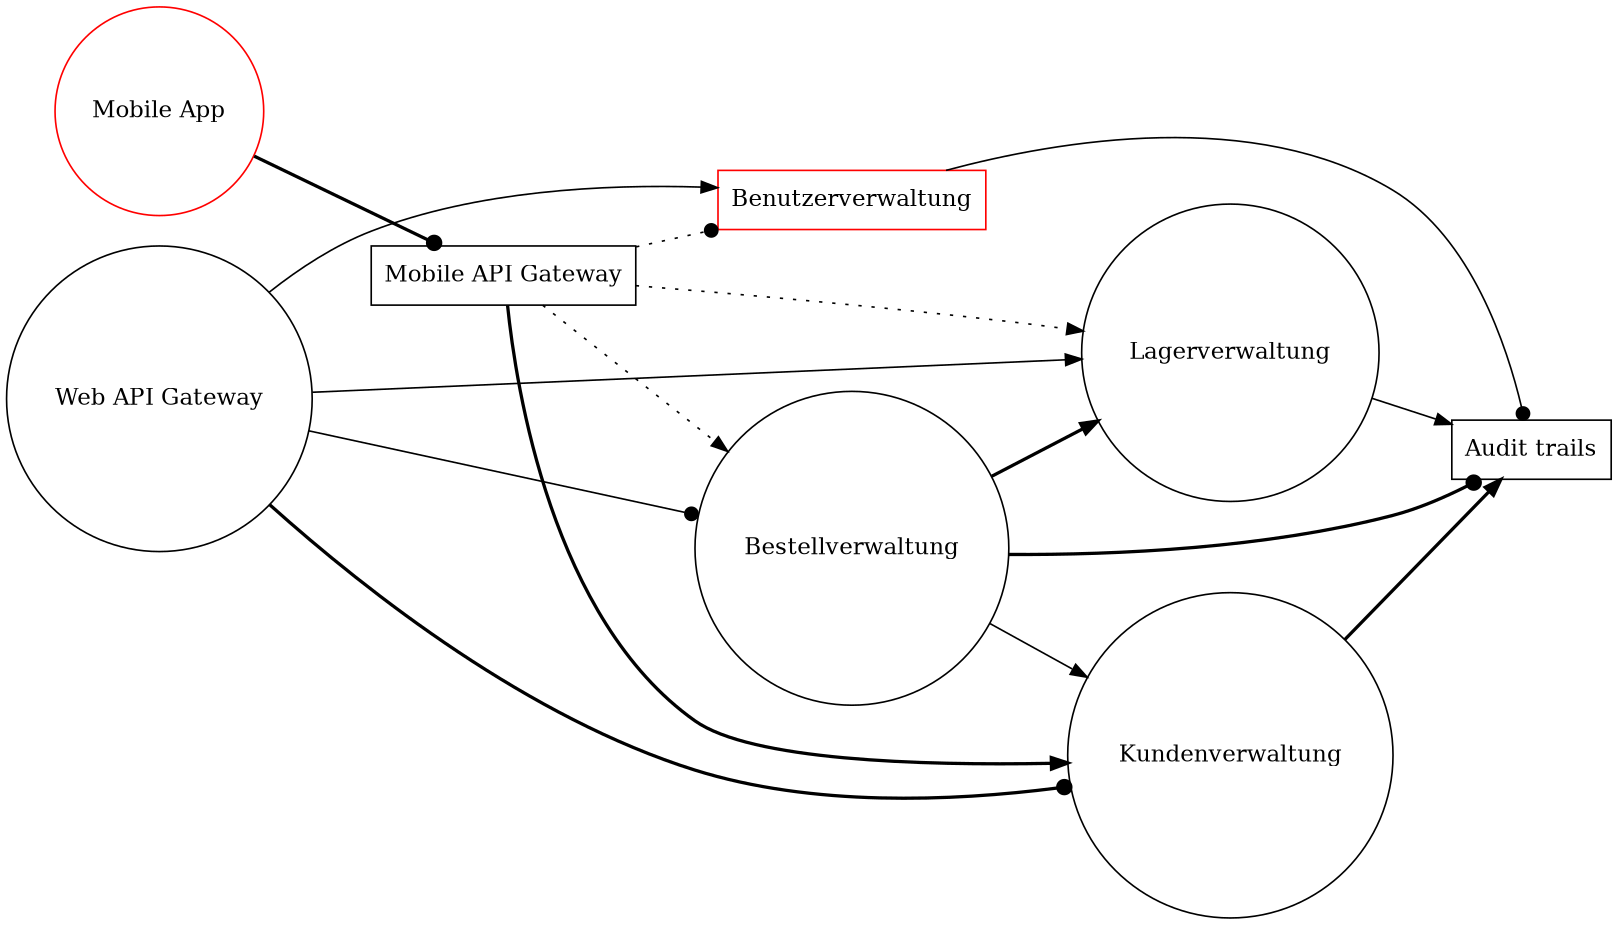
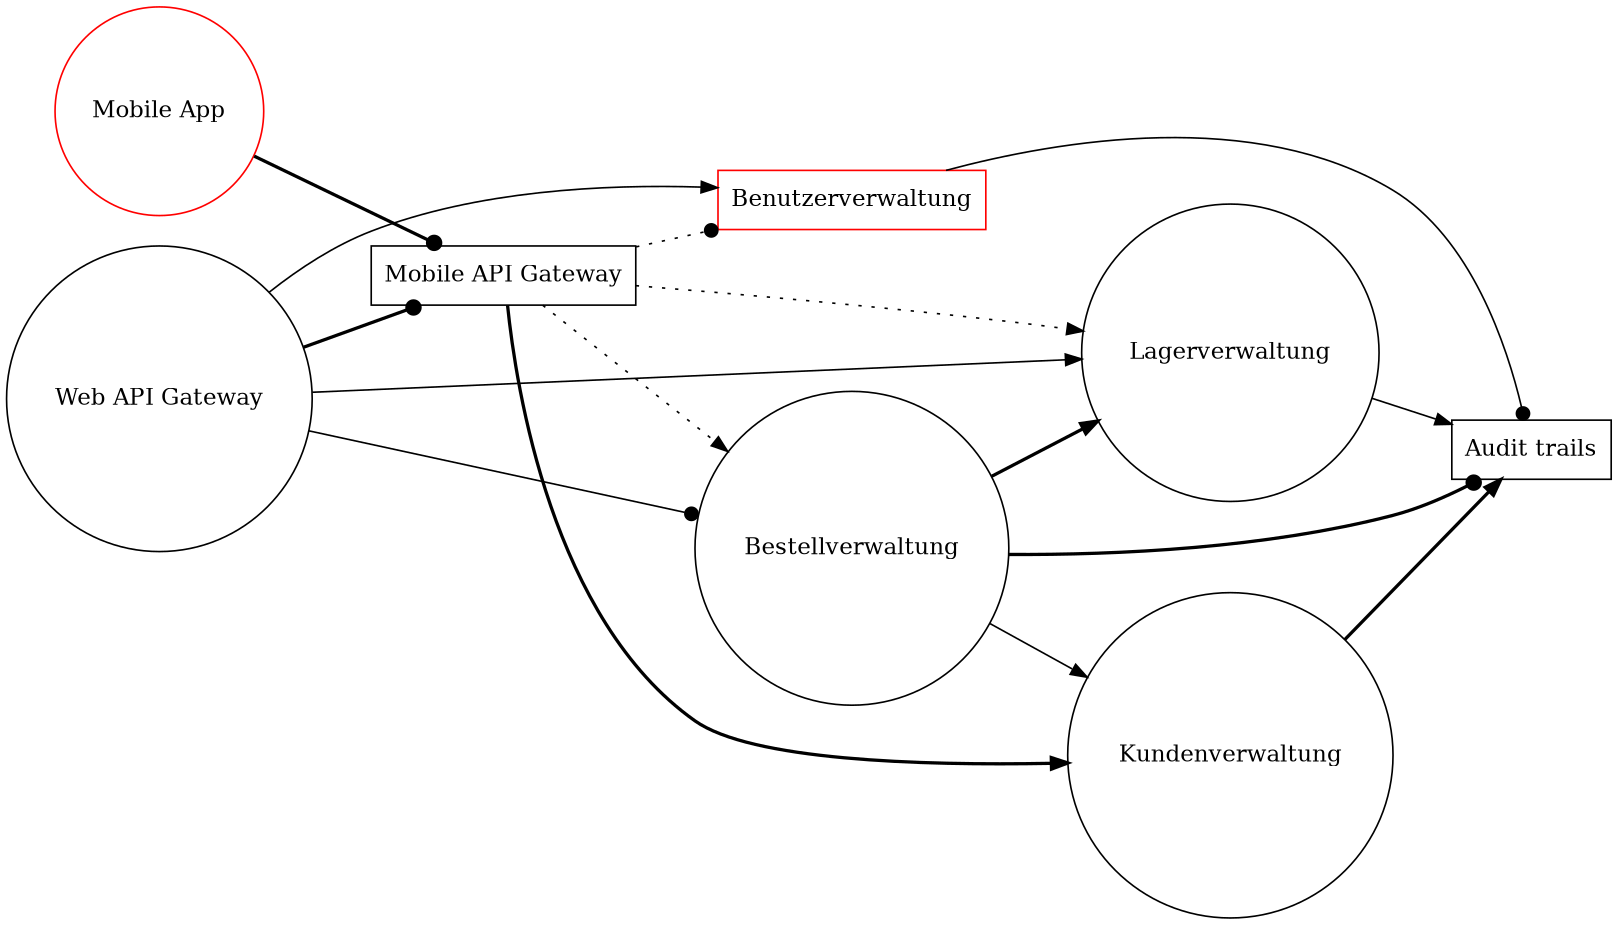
edge "Web API Gateway" -> "Kundenverwaltung": now "Web API Gateway" -> "Mobile API Gateway"
